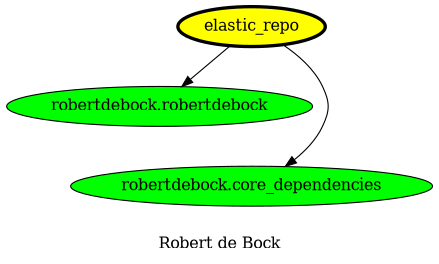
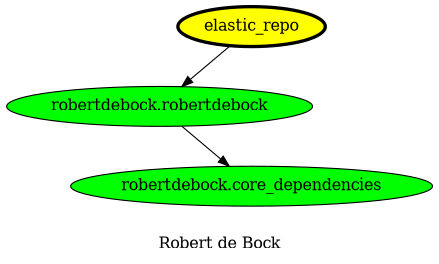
edge "elastic_repo" -> "robertdebock.core_dependencies": now "robertdebock.robertdebock" -> "robertdebock.core_dependencies"
